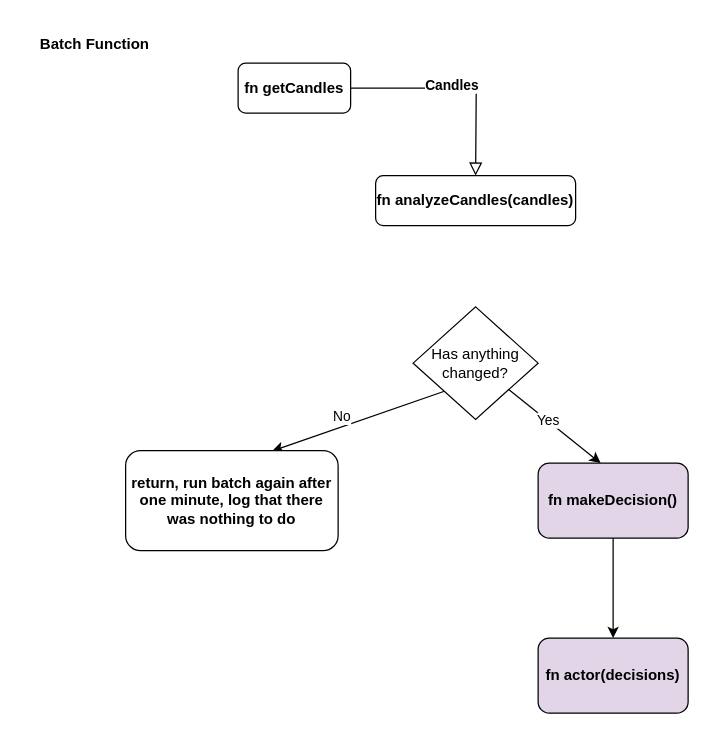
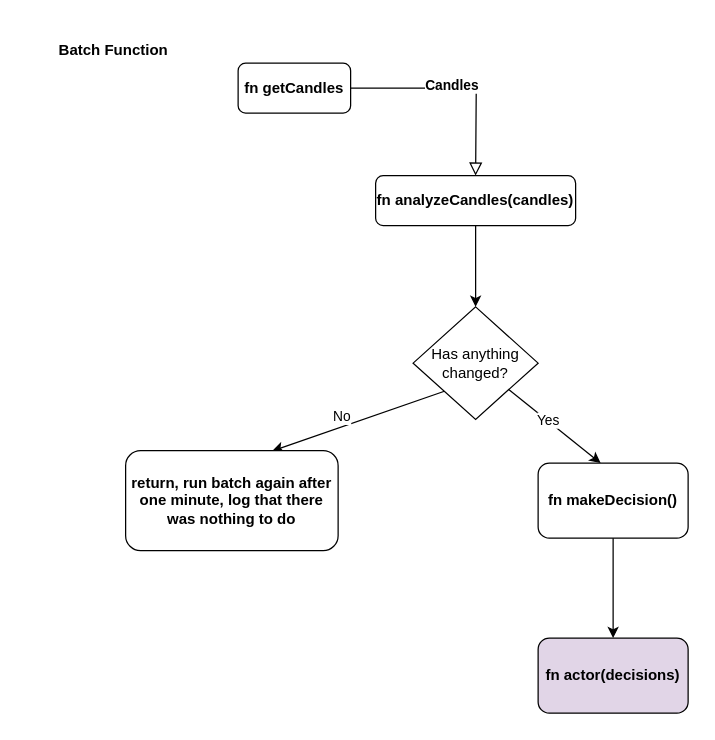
node "Batch Function": moved (94, 44) -> (113, 51)
edge "fn analyzeCandles(candles)" -> "Has anything changed?": added
node "fn makeDecision()": fillcolor #e1d5e7 -> #ffffff
